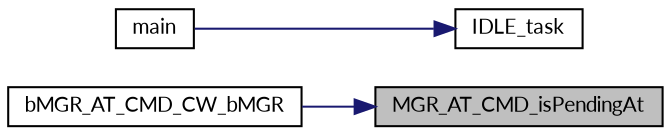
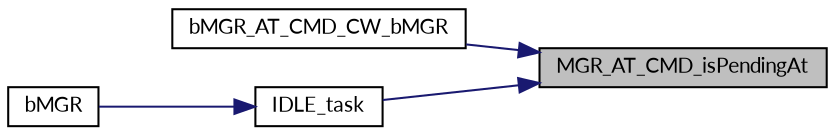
node "main": label "main" -> "bMGR"
edge "IDLE_task" -> "MGR_AT_CMD_isPendingAt": added
